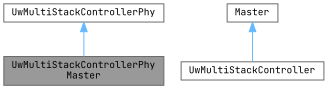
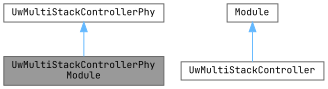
node "Master": label "Master" -> "Module"
node "UwMultiStackControllerPhy Master": label "UwMultiStackControllerPhy Master" -> "UwMultiStackControllerPhy Module"
